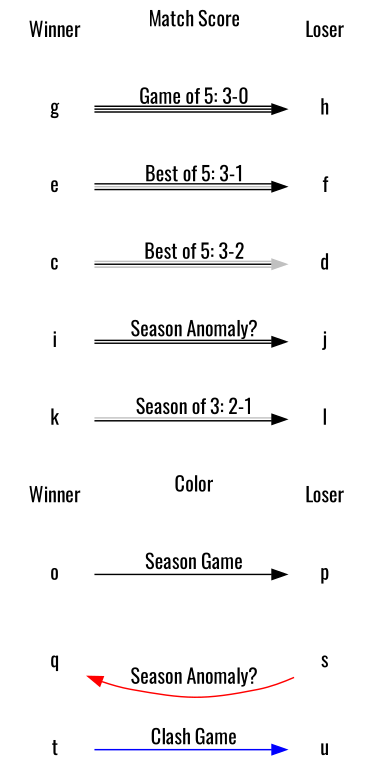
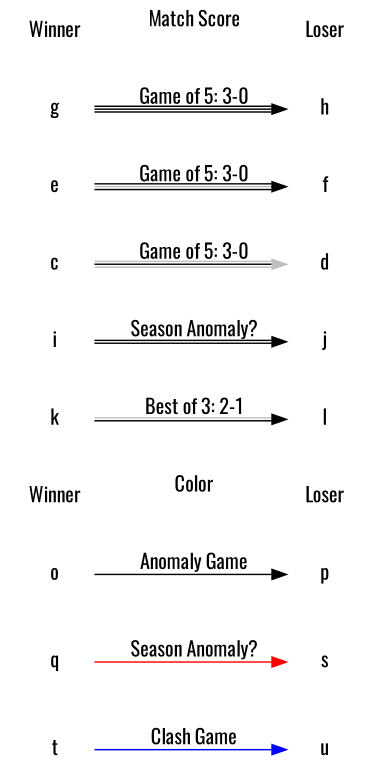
edge "e" -> "f": label "Best of 5: 3-1" -> "Game of 5: 3-0"
edge "c" -> "d": label "Best of 5: 3-2" -> "Game of 5: 3-0"
edge "k" -> "l": label "Season of 3: 2-1" -> "Best of 3: 2-1"
edge "o" -> "p": label "Season Game" -> "Anomaly Game"
edge "s" -> "q": reversed
